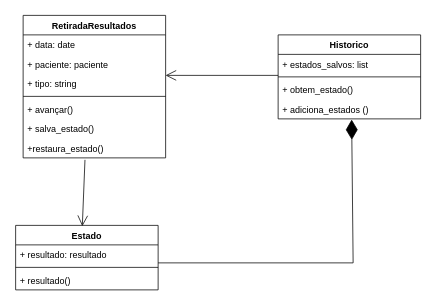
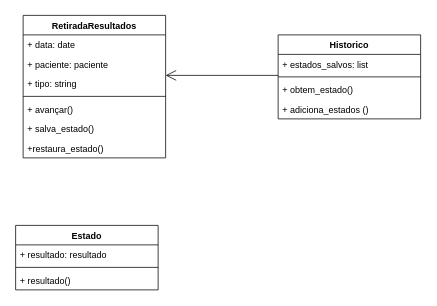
edge "+restaura_estado()" -> "Estado": removed
edge "+ resultado: resultado" -> "+ adiciona_estados ()": removed
